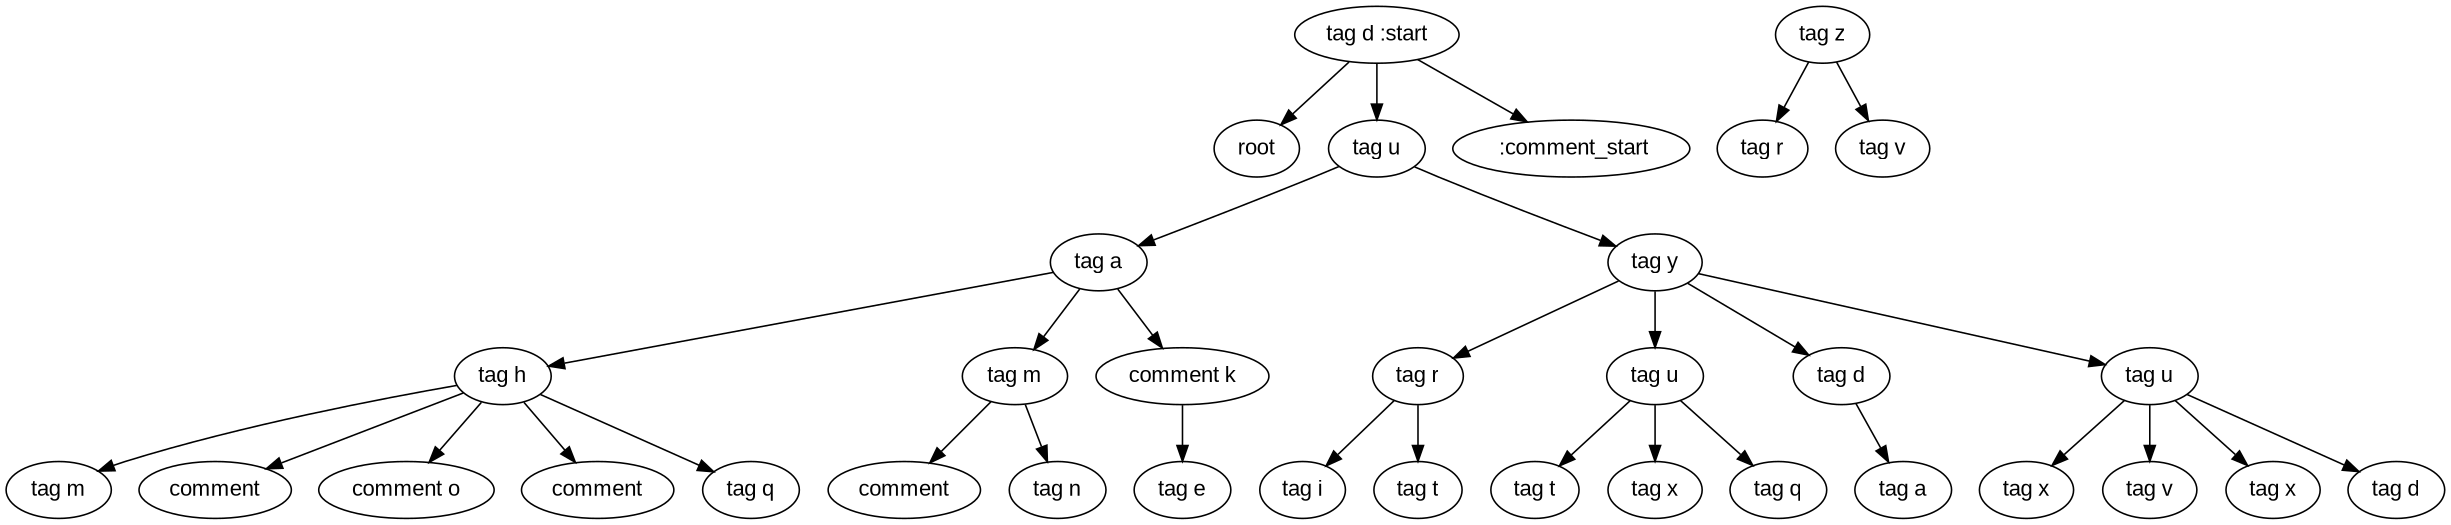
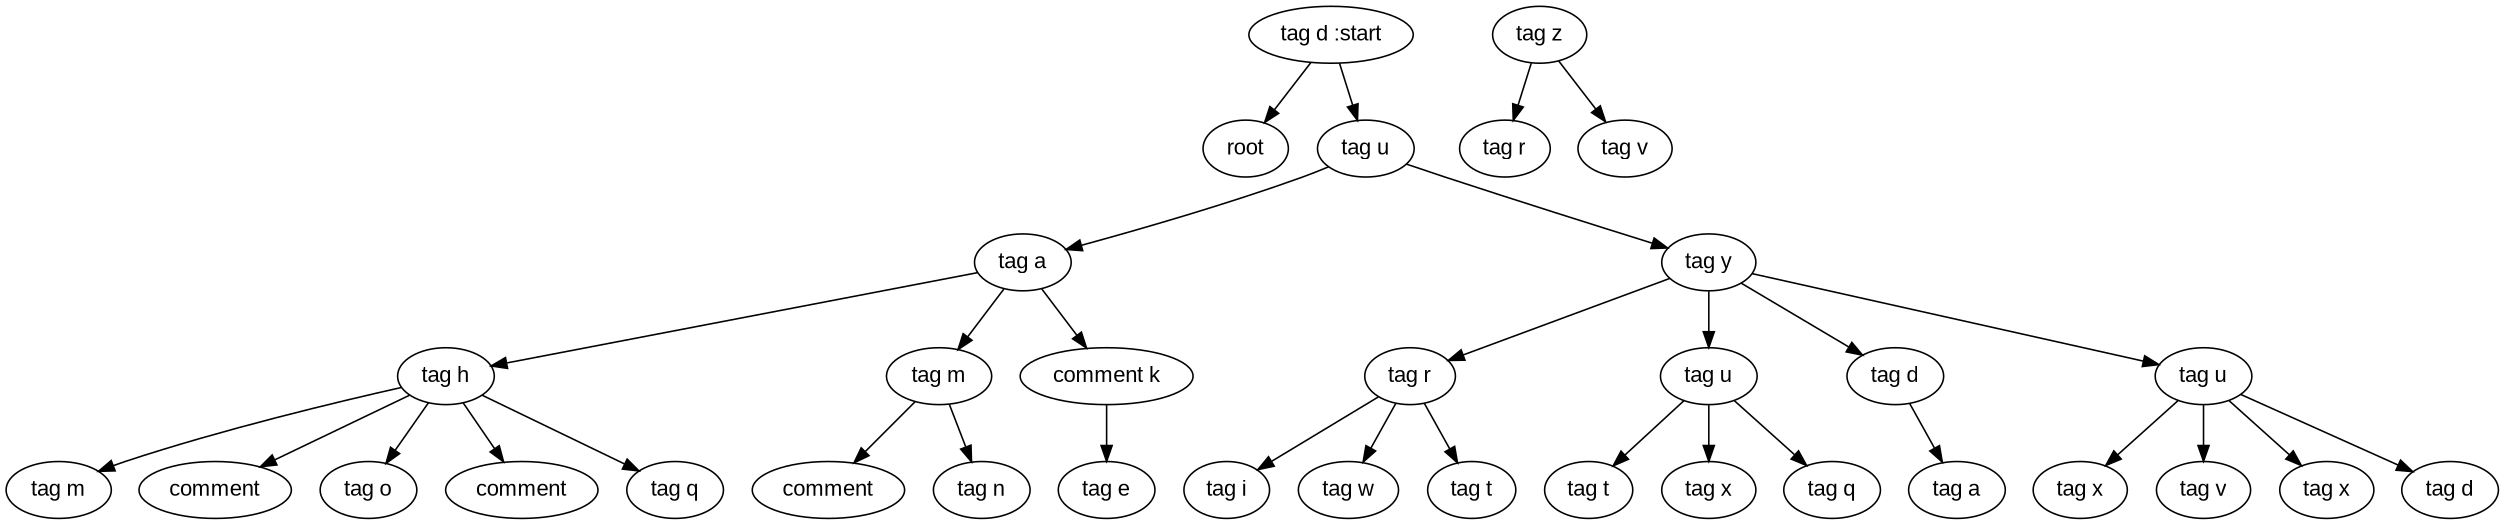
node ":comment_start": removed
node "comment o": label "comment o" -> "tag o"
node "tag w": added
